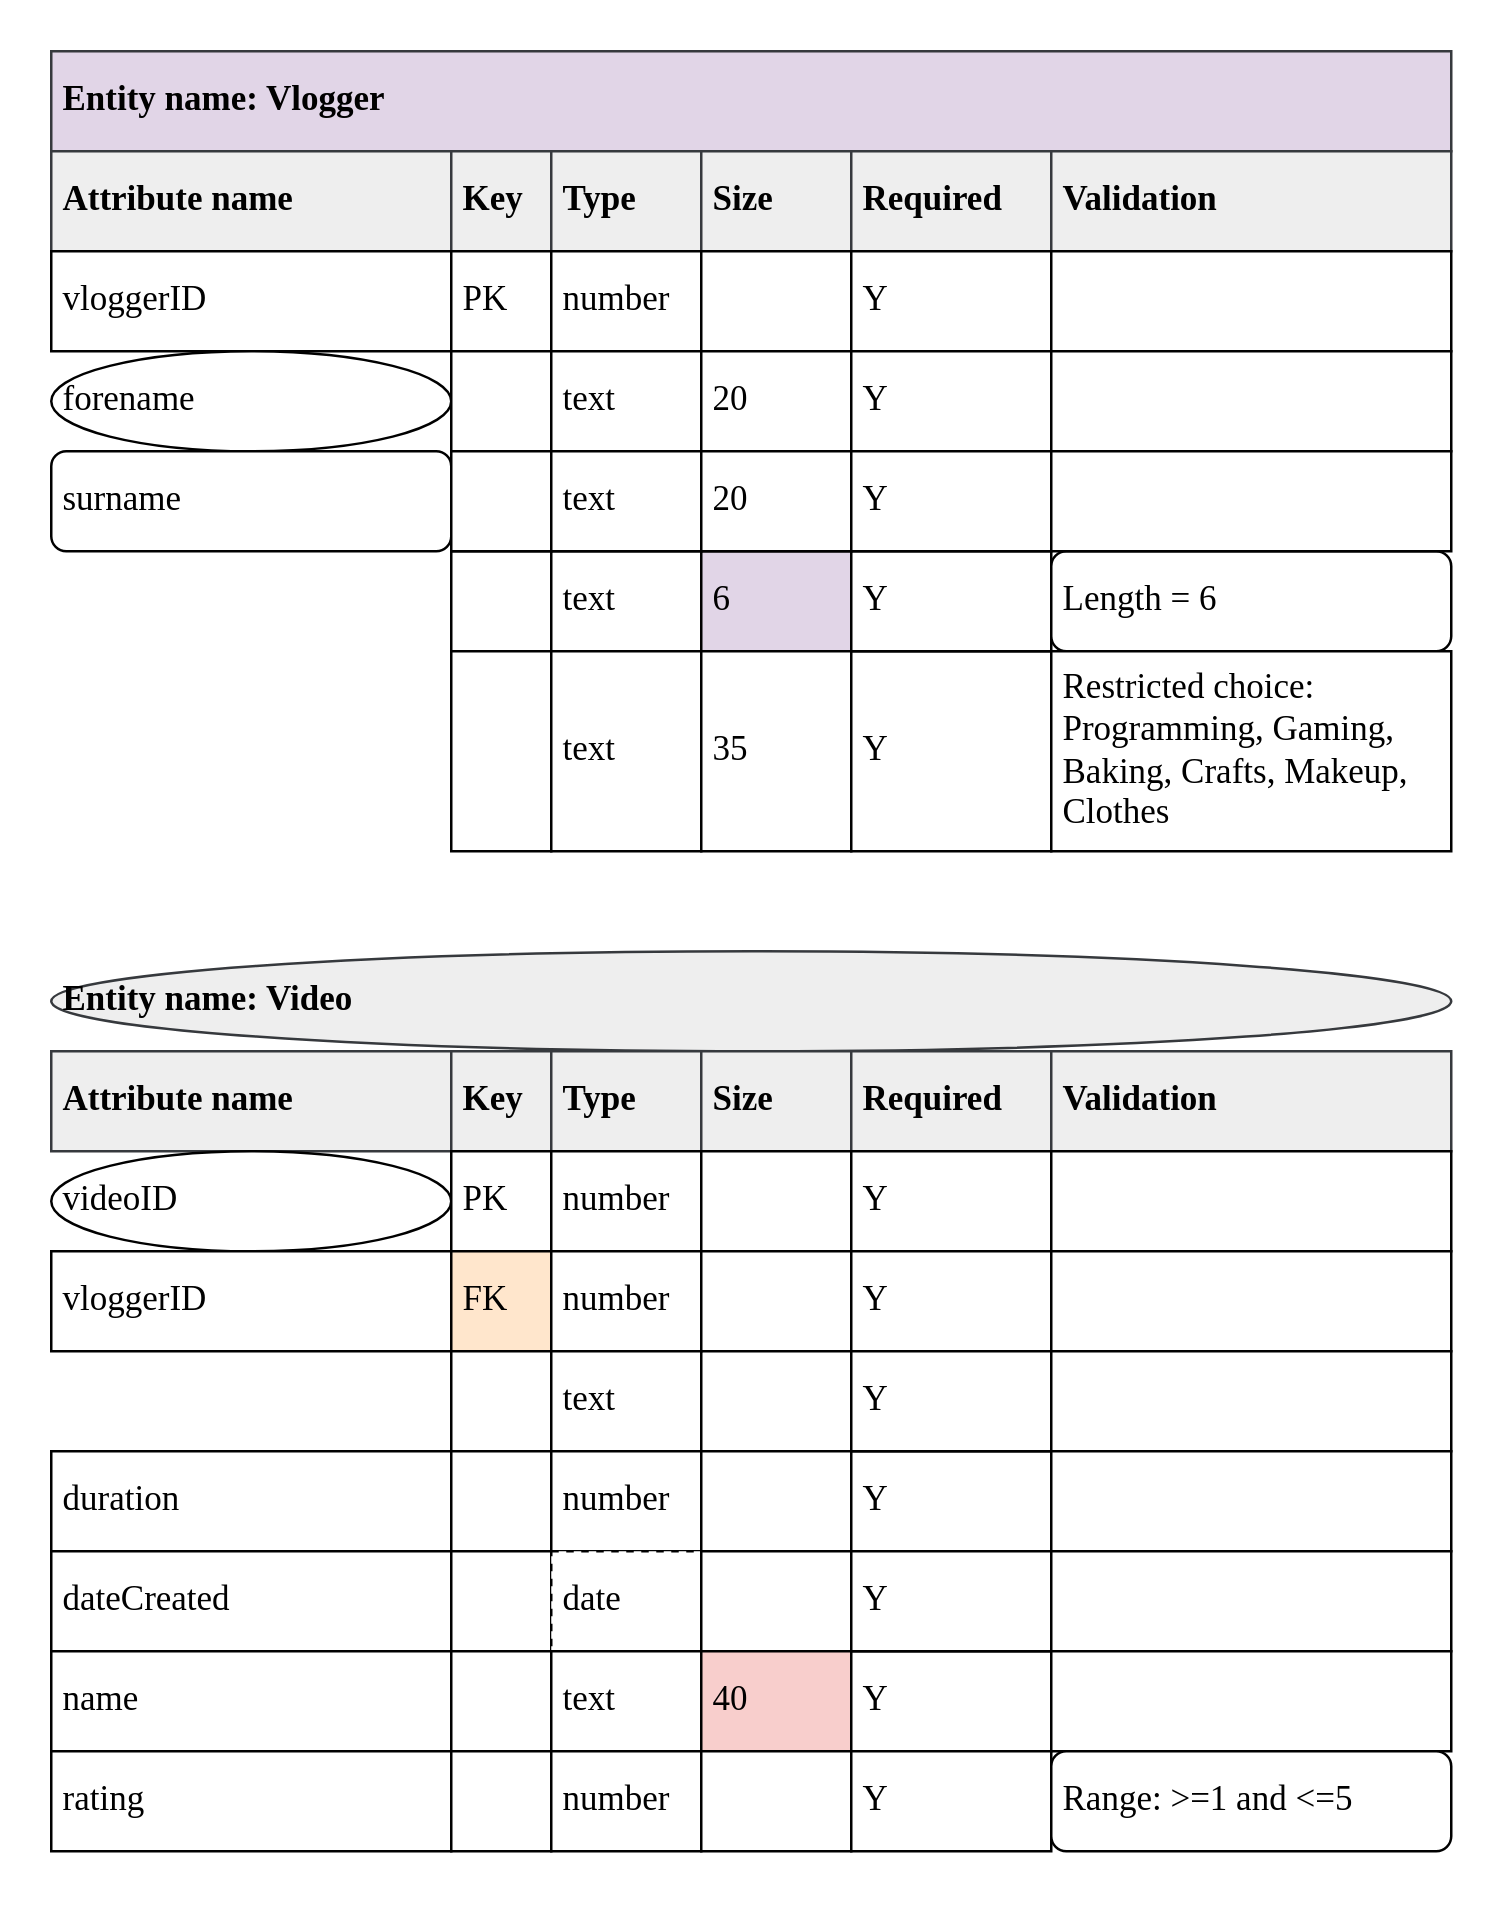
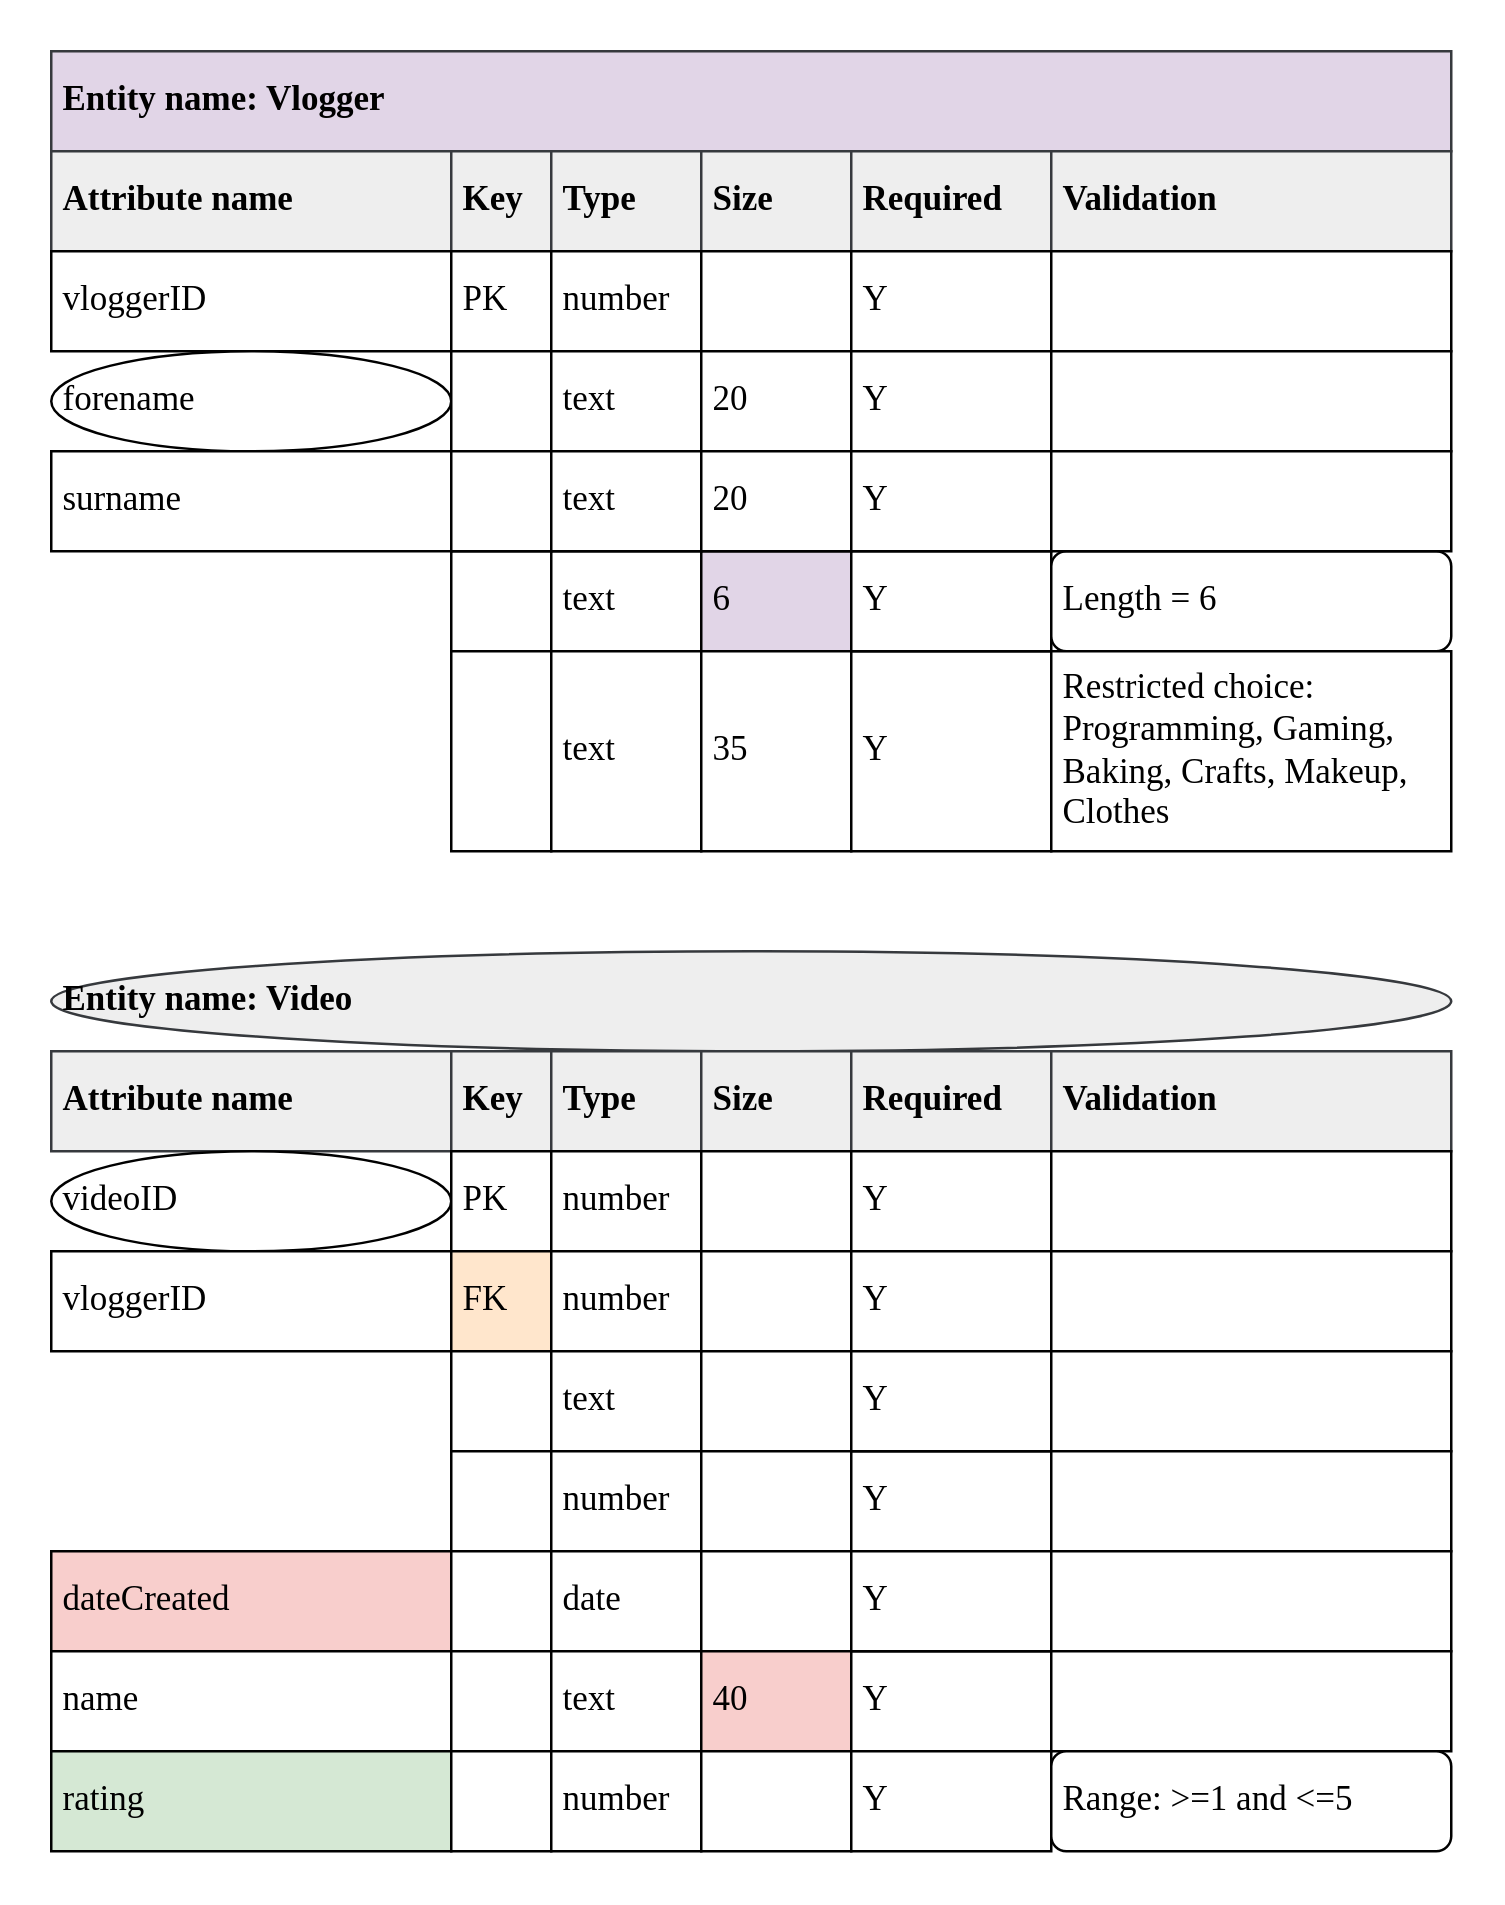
node "surname": shape rounded rectangle -> rectangle
node "duration": removed
node "dateCreated": fillcolor #ffffff -> #f8cecc
node "date": style dashed -> solid
node "rating": fillcolor #ffffff -> #d5e8d4
